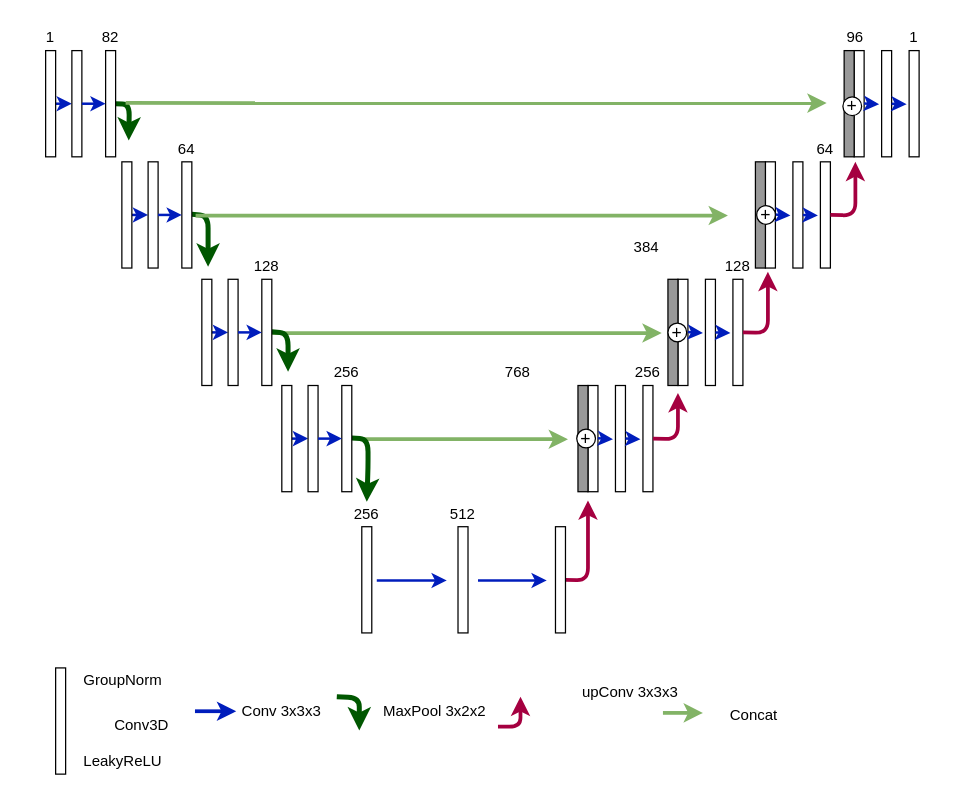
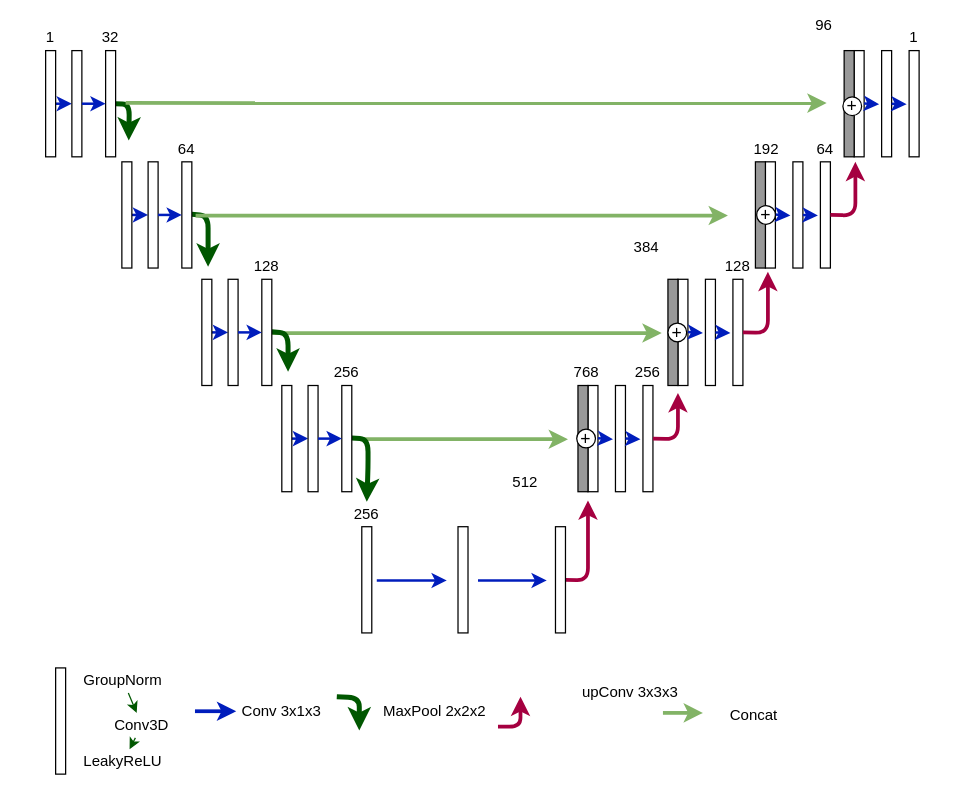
node "82": label "82" -> "32"
node "96": moved (856, 38) -> (824, 26)
node "192": added
node "768": moved (518, 373) -> (586, 373)
node "512": moved (463, 514) -> (526, 483)
edge "GroupNorm" -> "Conv3D": added
node "Conv 3x3x3": label "Conv 3x3x3" -> "Conv 3x1x3"
node "MaxPool 3x2x2": label "MaxPool 3x2x2" -> "MaxPool 2x2x2"
edge "Conv3D" -> "LeakyReLU": added
